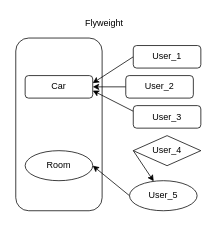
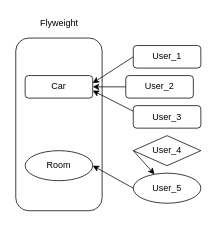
node "Flyweight": moved (104, 23) -> (59, 23)
node "User_5": moved (163, 195) -> (167, 188)
